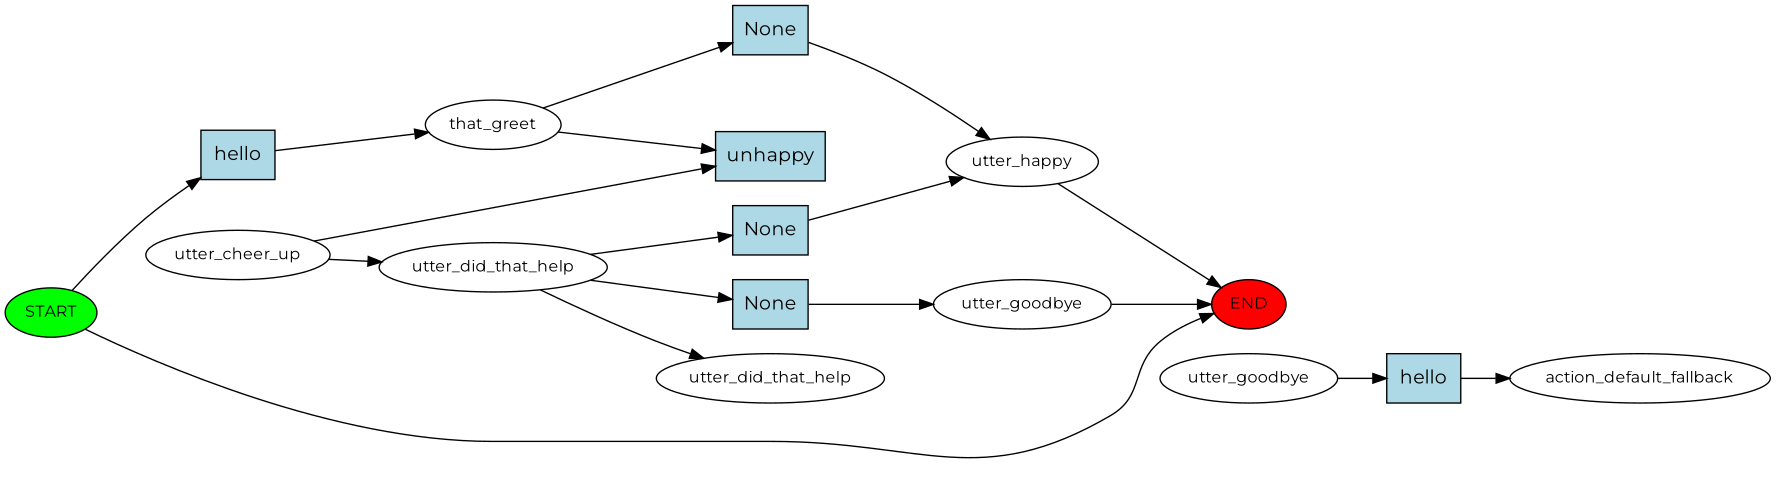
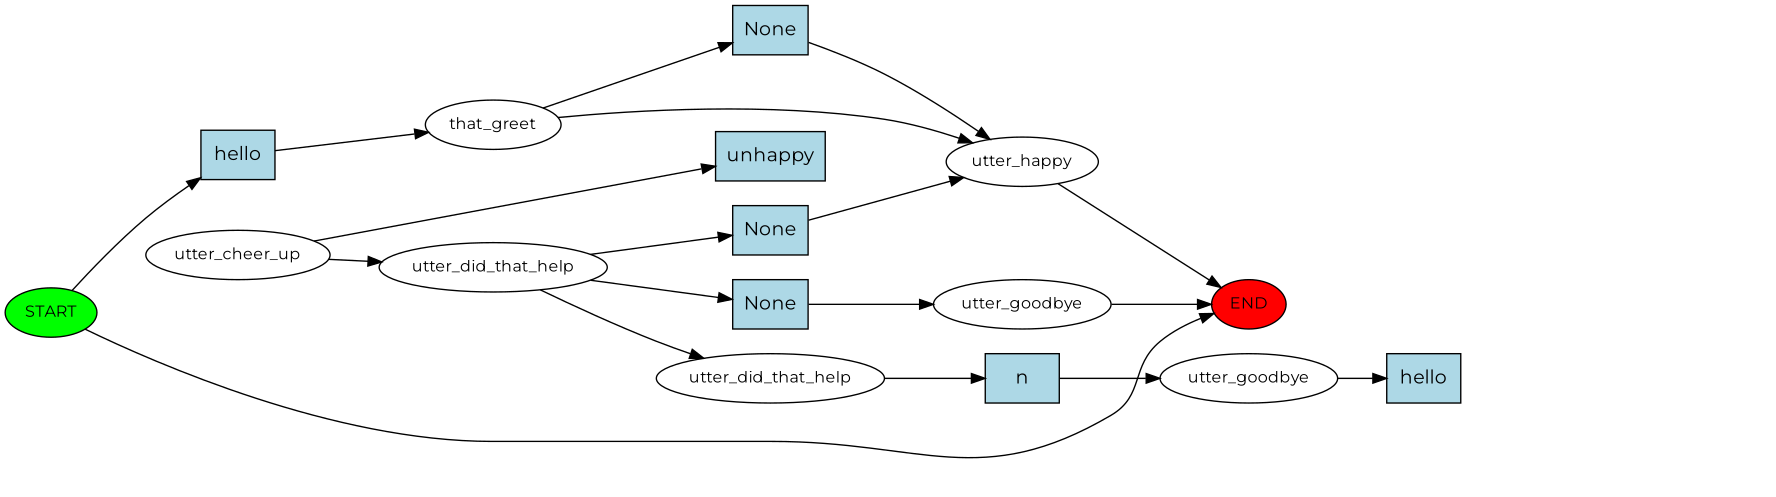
edge "that_greet" -> "unhappy": now "that_greet" -> "utter_happy"
node "n": added
node "action_default_fallback": removed
